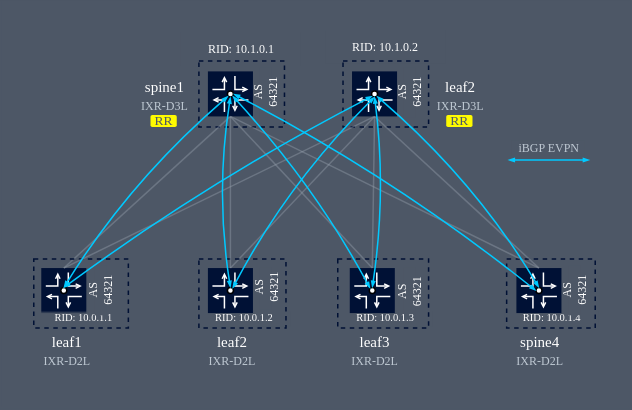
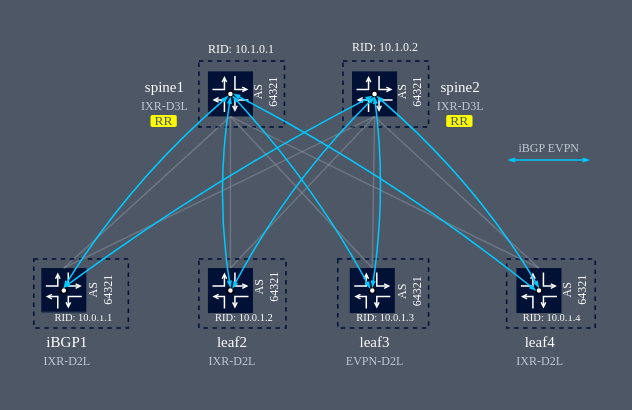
node "leaf2 IXR-D3L": label "leaf2 IXR-D3L" -> "spine2 IXR-D3L"
node "leaf1 IXR-D2L": label "leaf1 IXR-D2L" -> "iBGP1 IXR-D2L"
node "leaf3 IXR-D2L": label "leaf3 IXR-D2L" -> "leaf3 EVPN-D2L"
node "spine4 IXR-D2L": label "spine4 IXR-D2L" -> "leaf4 IXR-D2L"
